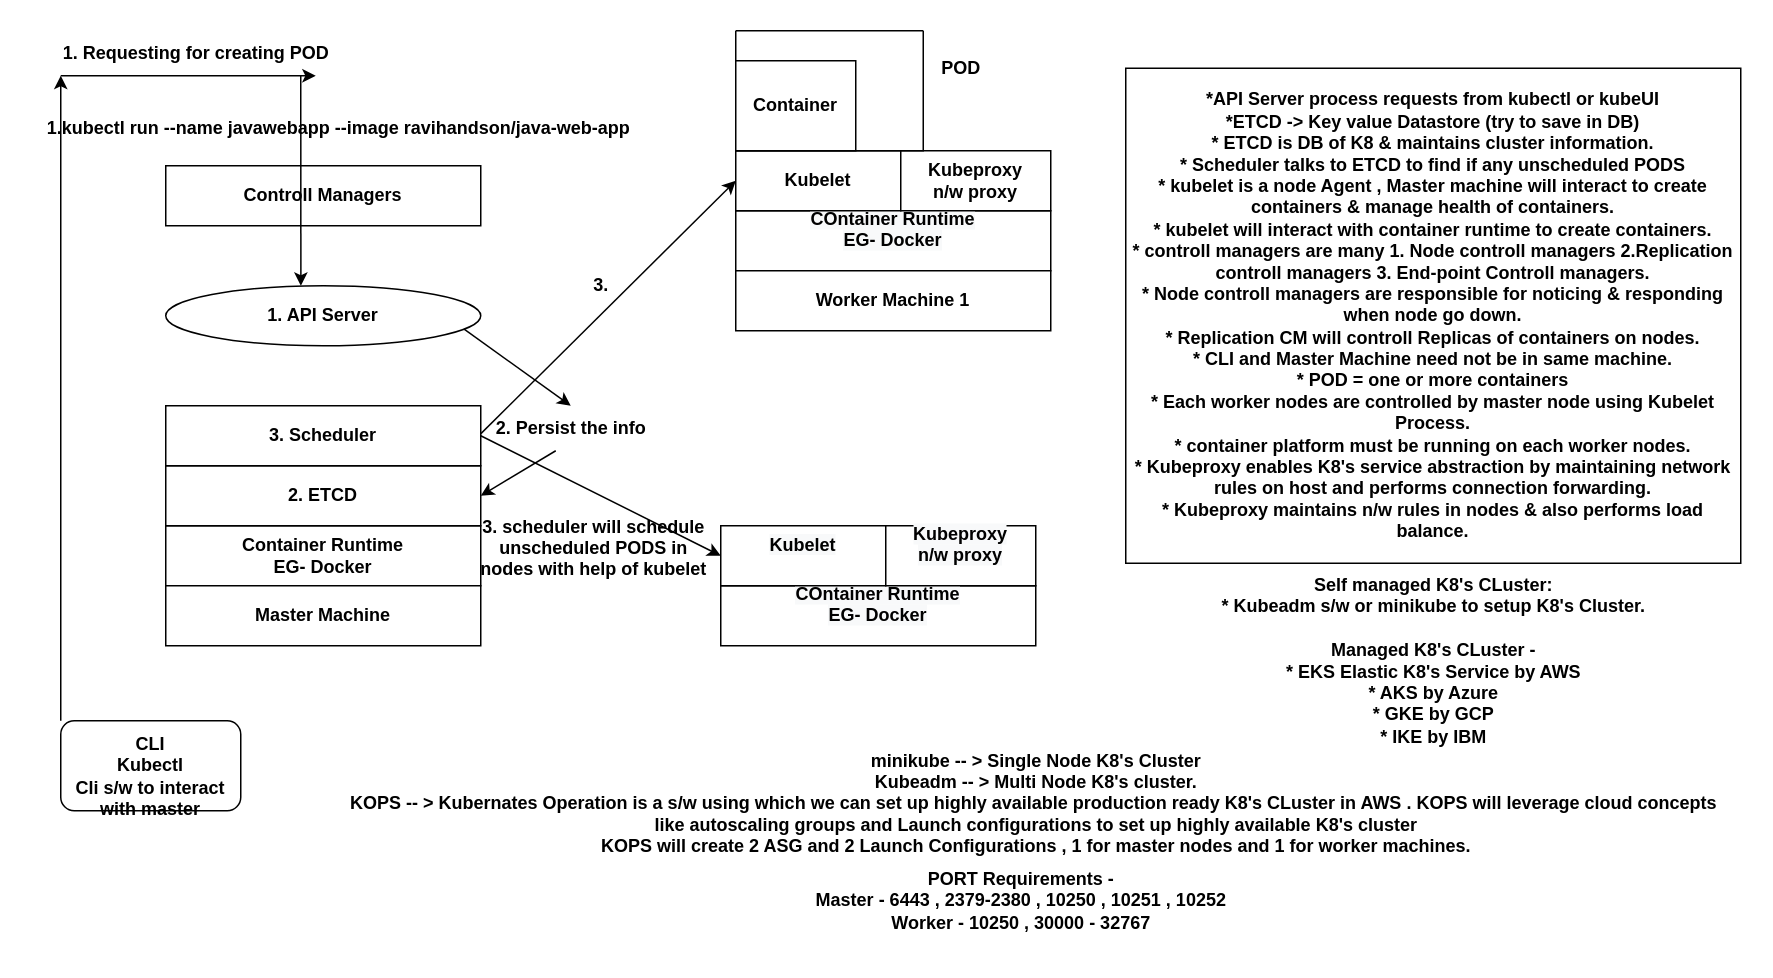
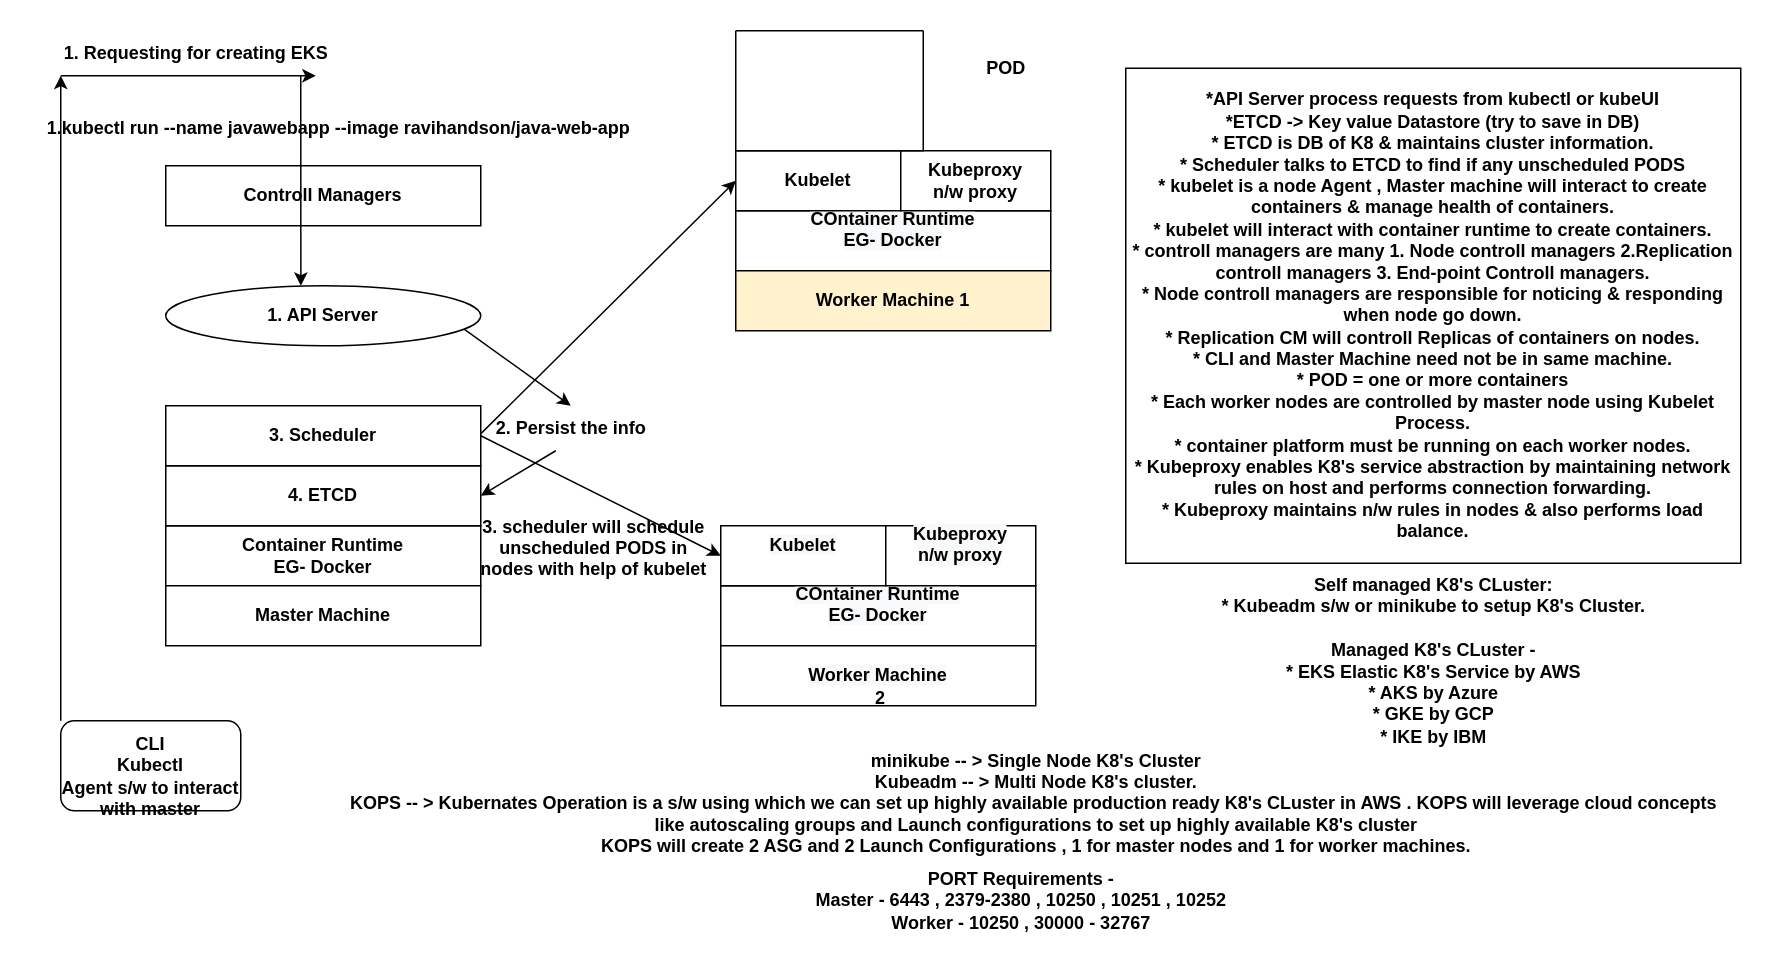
node "1. Requesting for creating POD": label "1. Requesting for creating POD" -> "1. Requesting for creating EKS"
node "POD": moved (961, 68) -> (1006, 68)
node "Container": removed
node "3.": removed
node "Worker Machine 1": fillcolor #ffffff -> #fff2cc
node "2. ETCD": label "2. ETCD" -> "4. ETCD"
node "Worker Machine 2": added
node "CLI Kubectl Cli s/w to interact with master": label "CLI Kubectl Cli s/w to interact with master" -> "CLI Kubectl Agent s/w to interact with master"
